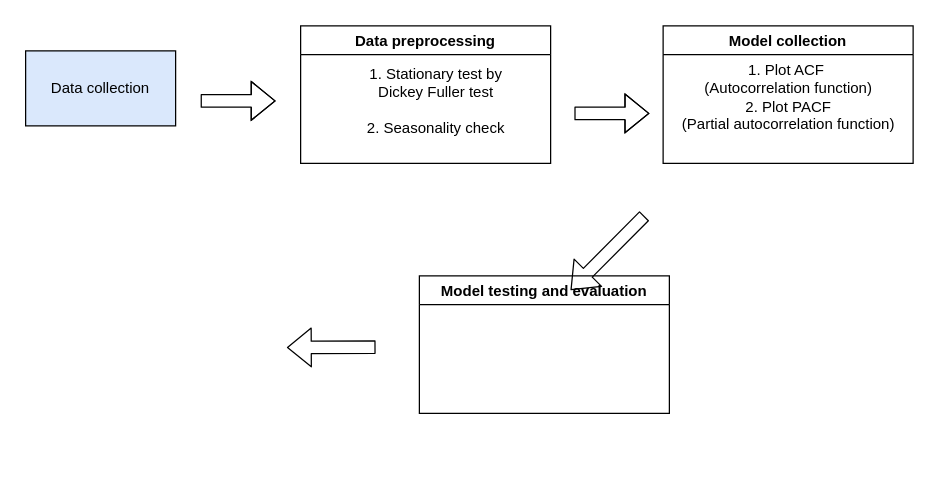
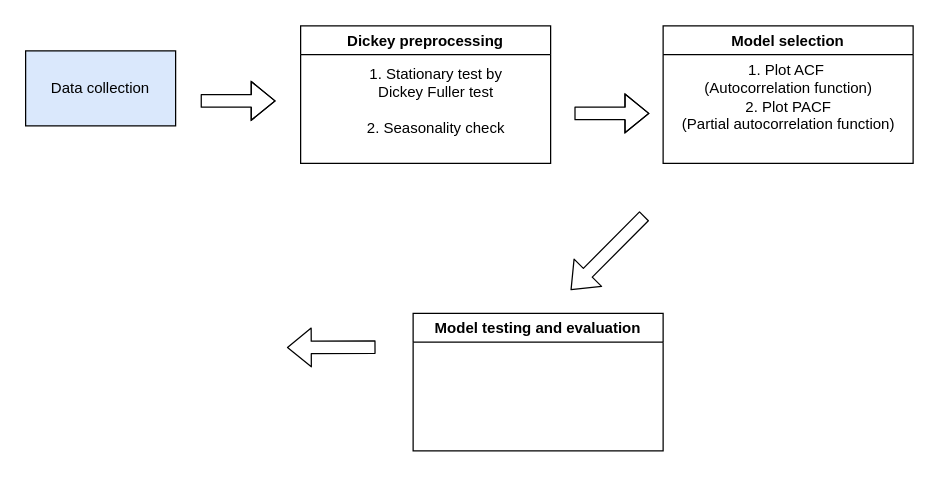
node "Data preprocessing": label "Data preprocessing" -> "Dickey preprocessing"
node "Model collection": label "Model collection" -> "Model selection"
node "Model testing and evaluation": moved (544, 344) -> (538, 382)
